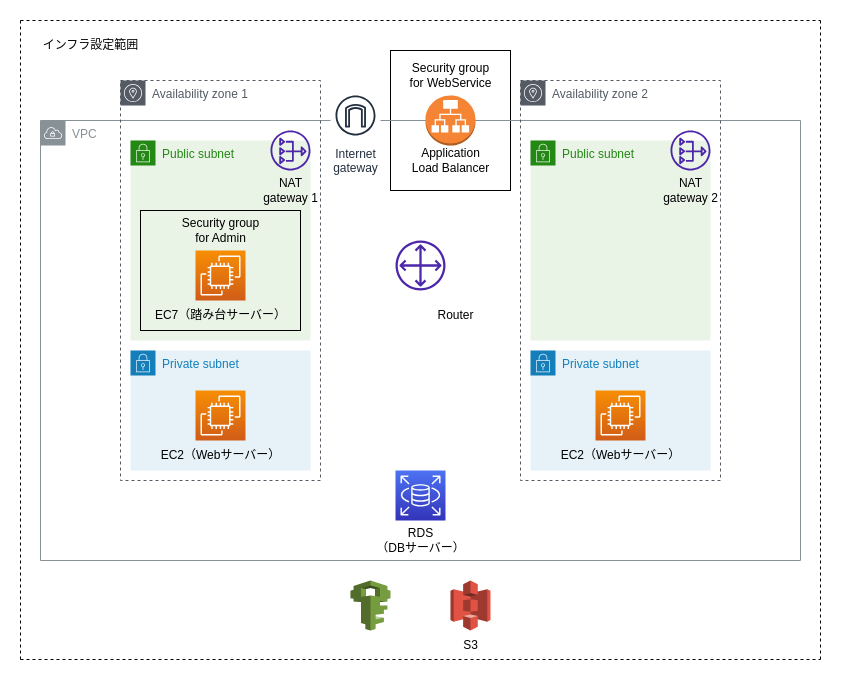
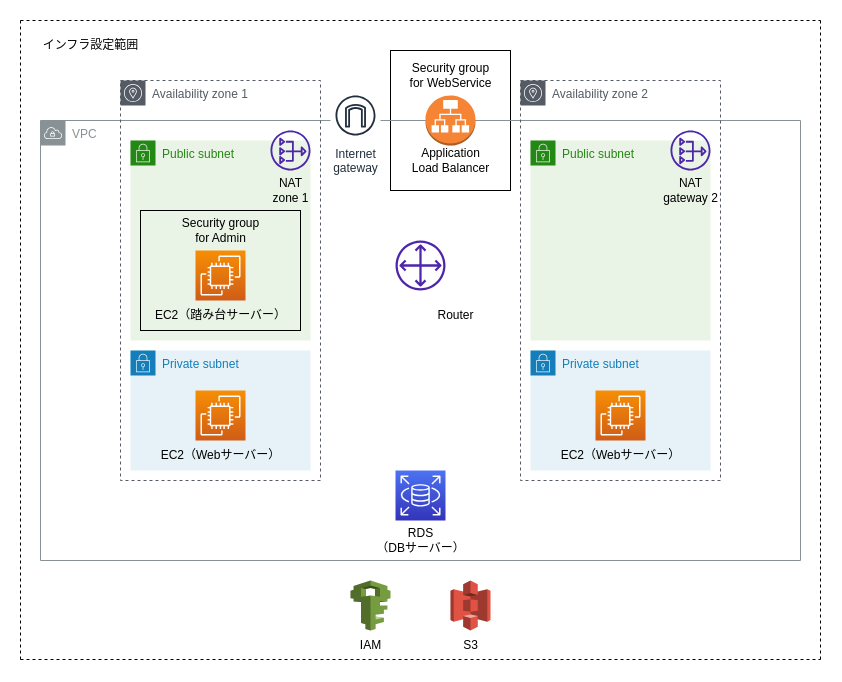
node "NAT gateway 1": label "NAT gateway 1" -> "NAT zone 1"
node "EC7（踏み台サーバー）": label "EC7（踏み台サーバー）" -> "EC2（踏み台サーバー）"
node "IAM": added
